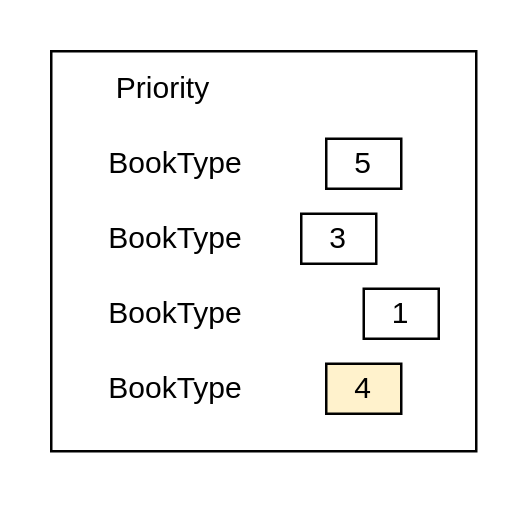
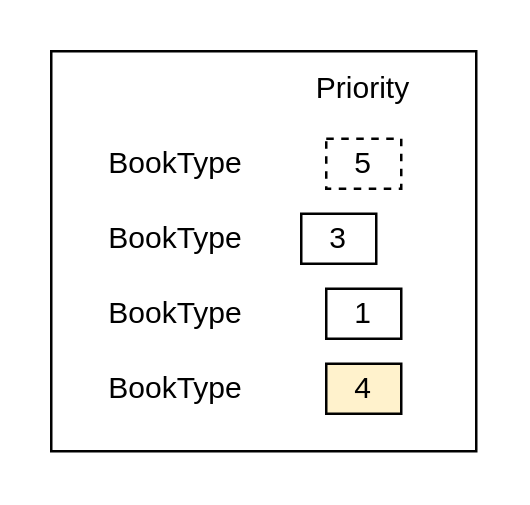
node "Priority": moved (164, 89) -> (364, 89)
node "5": style solid -> dashed
node "1": moved (401, 314) -> (364, 314)
